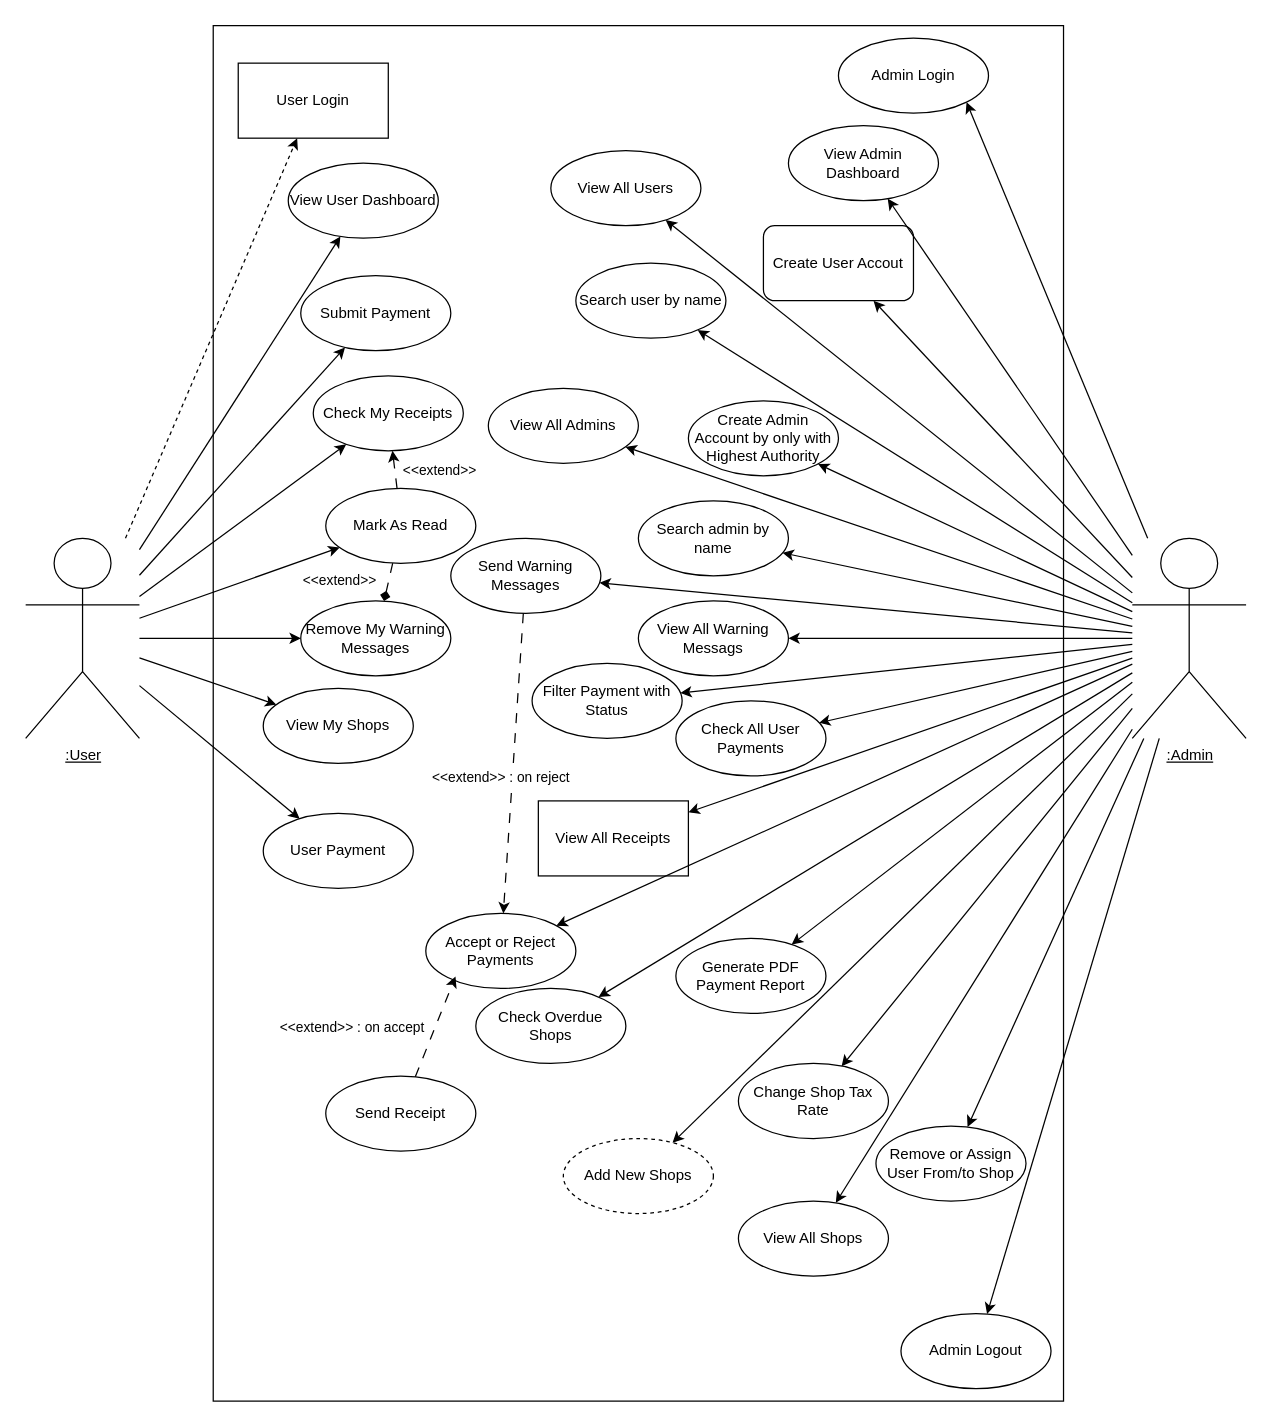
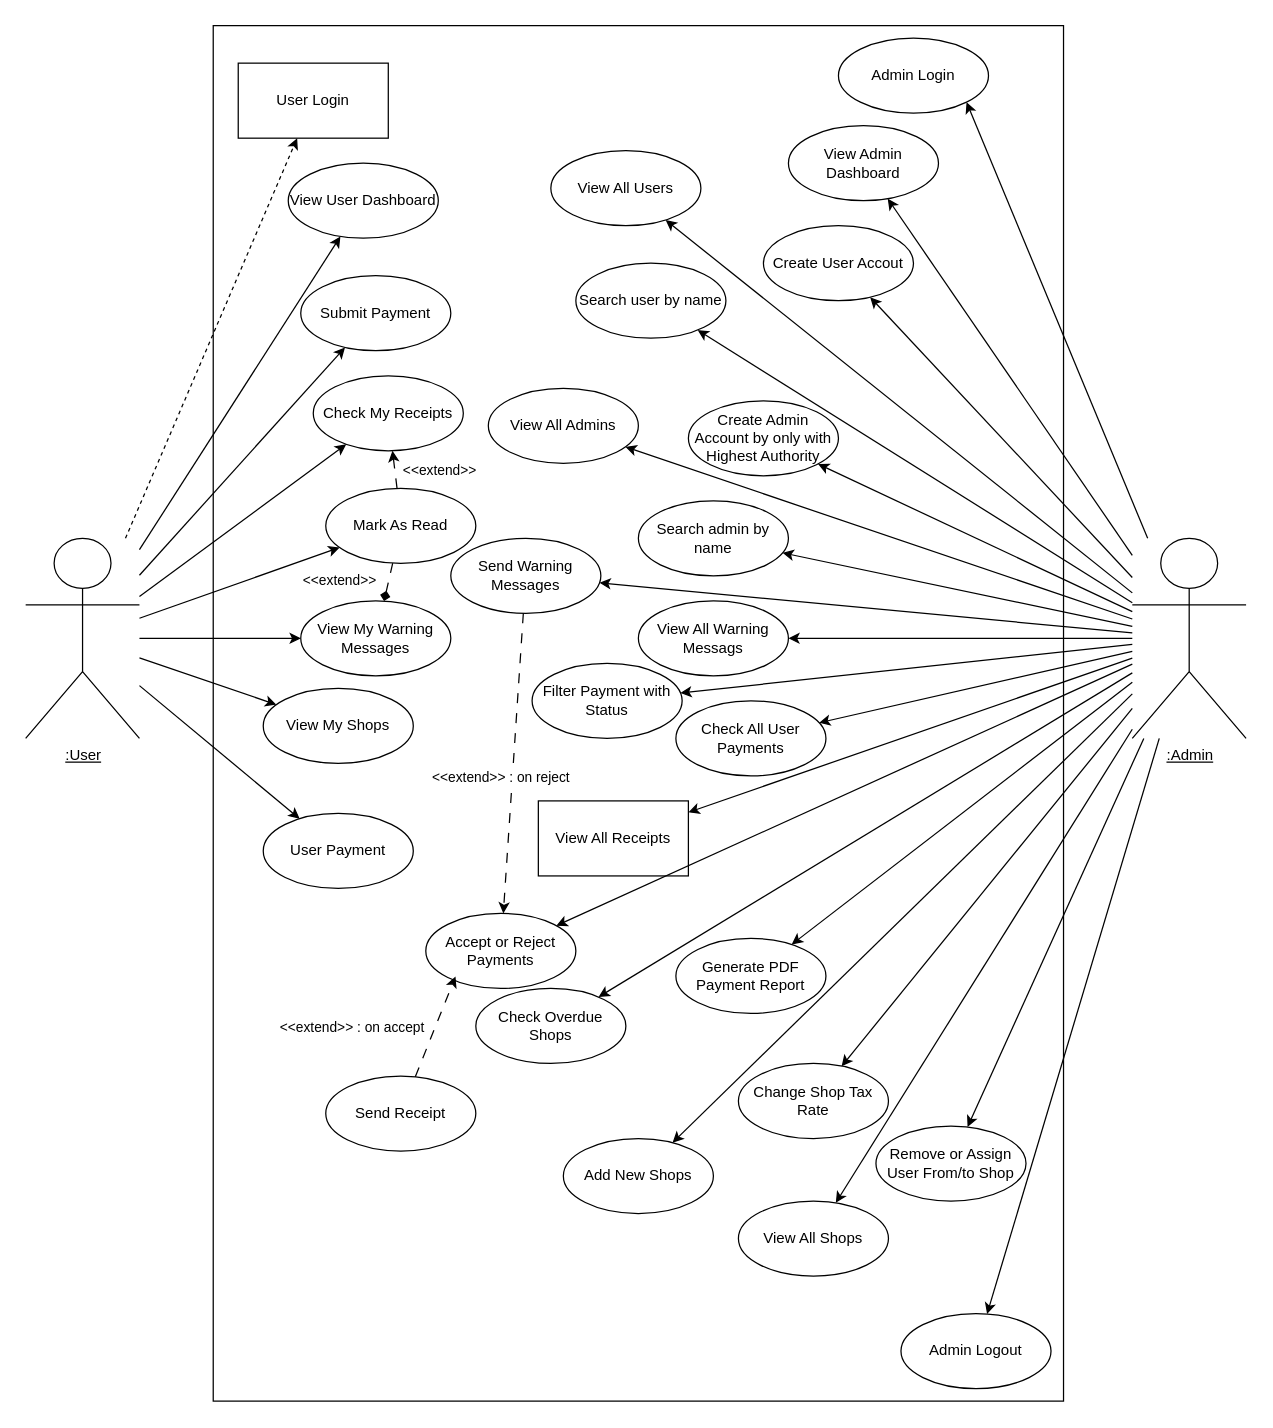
node "Create User Accout": shape rounded rectangle -> ellipse
node "Remove My Warning Messages": label "Remove My Warning Messages" -> "View My Warning Messages"
node "Add New Shops": style dashed -> solid
